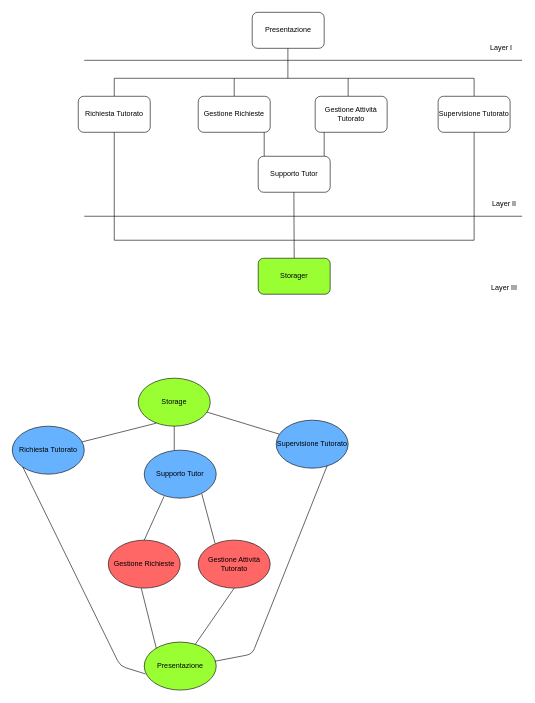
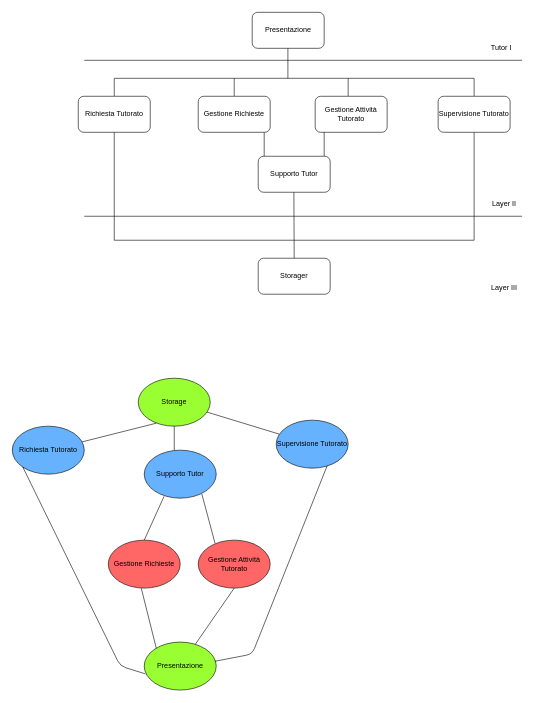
node "Layer I": label "Layer I" -> "Tutor I"
node "Storager": fillcolor #99ff33 -> #ffffff
